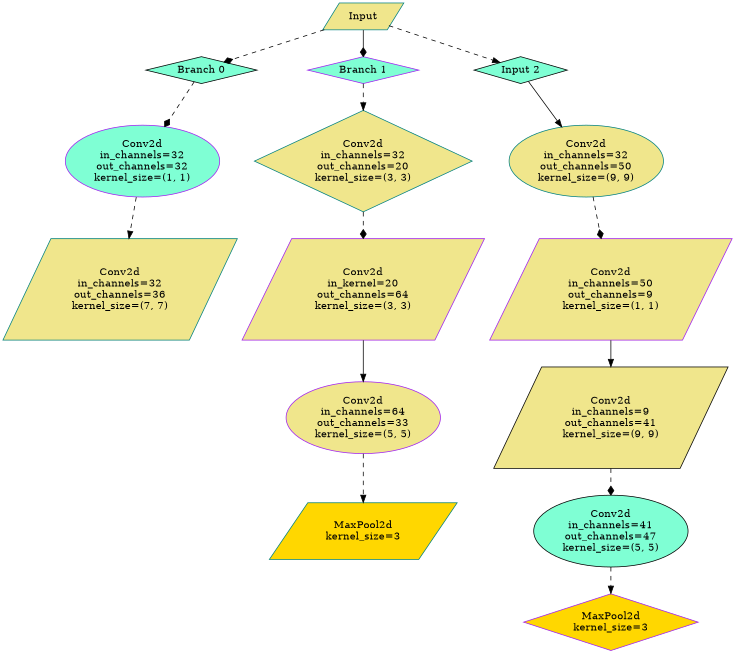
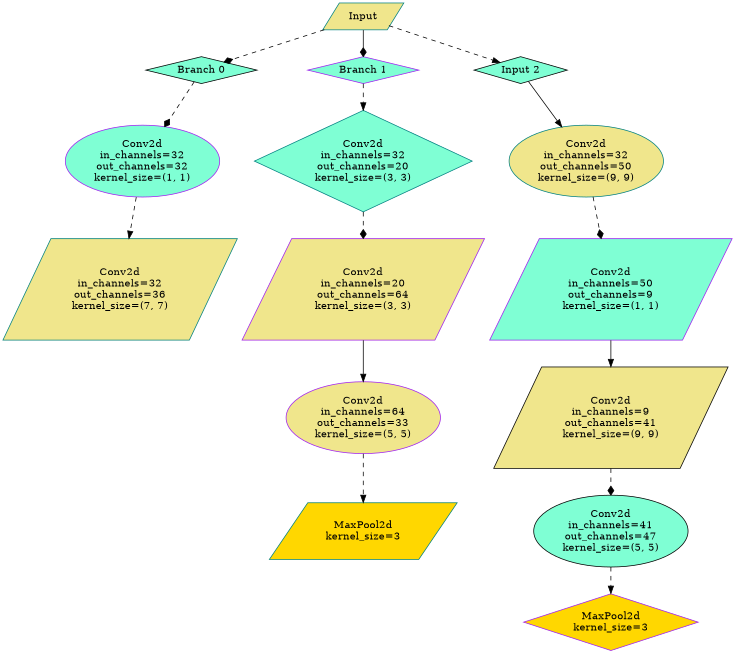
node "Conv2d in_channels=32 out_channels=20 kernel_size=(3, 3)": fillcolor khaki -> aquamarine
node "Conv2d in_kernel=20 out_channels=64 kernel_size=(3, 3)": label "Conv2d in_kernel=20 out_channels=64 kernel_size=(3, 3)" -> "Conv2d in_channels=20 out_channels=64 kernel_size=(3, 3)"
node "Conv2d in_channels=50 out_channels=9 kernel_size=(1, 1)": fillcolor khaki -> aquamarine
